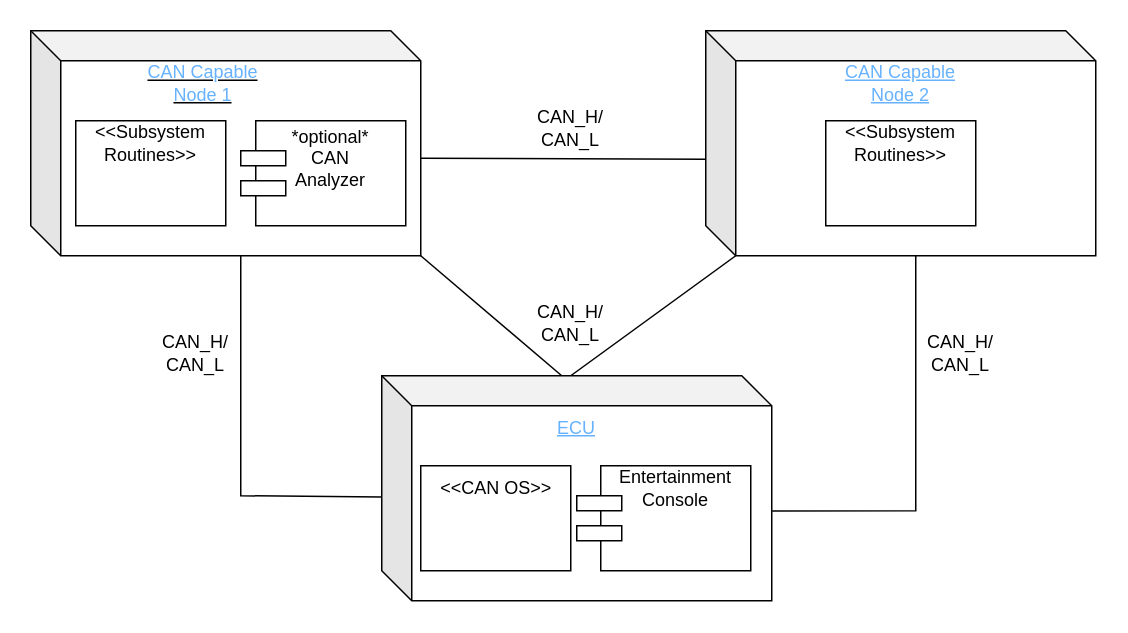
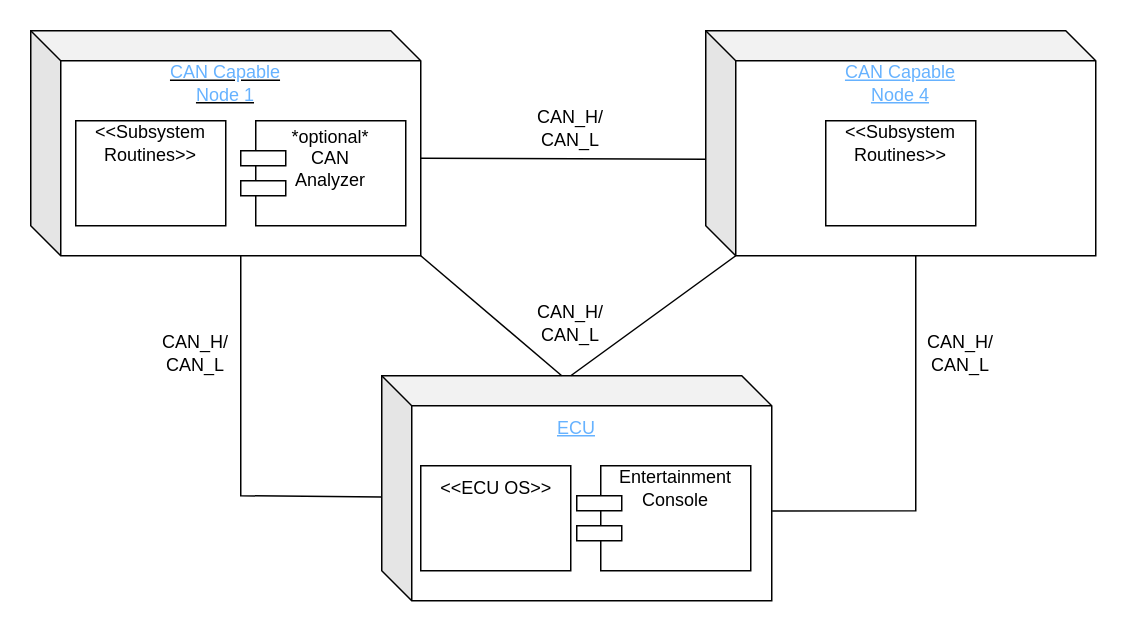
node "CAN Capable Node 1": moved (203, 83) -> (226, 83)
node "CAN Capable Node 2": label "CAN Capable Node 2" -> "CAN Capable Node 4"
node "<<CAN OS>>": label "<<CAN OS>>" -> "<<ECU OS>>"
